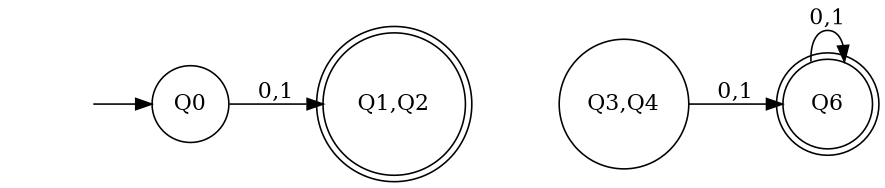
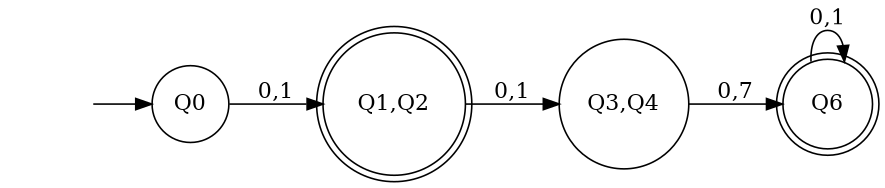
edge "Q3,Q4" -> "Q6": label "0,1" -> "0,7"
edge "Q1,Q2" -> "Q3,Q4": added, label "0,1"
